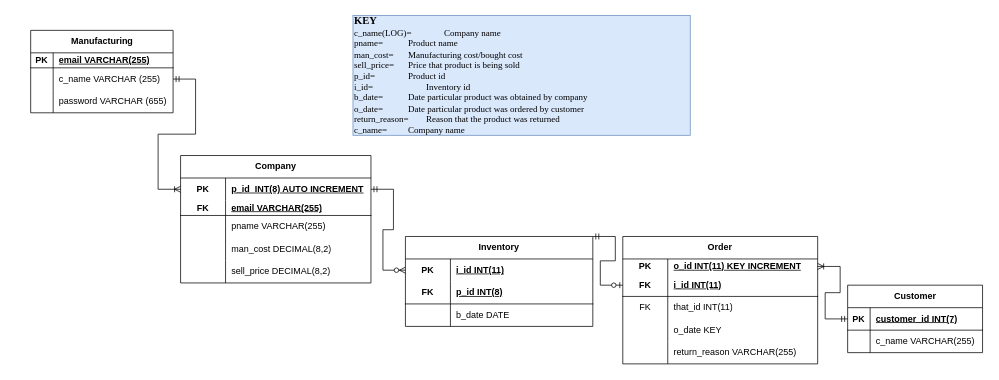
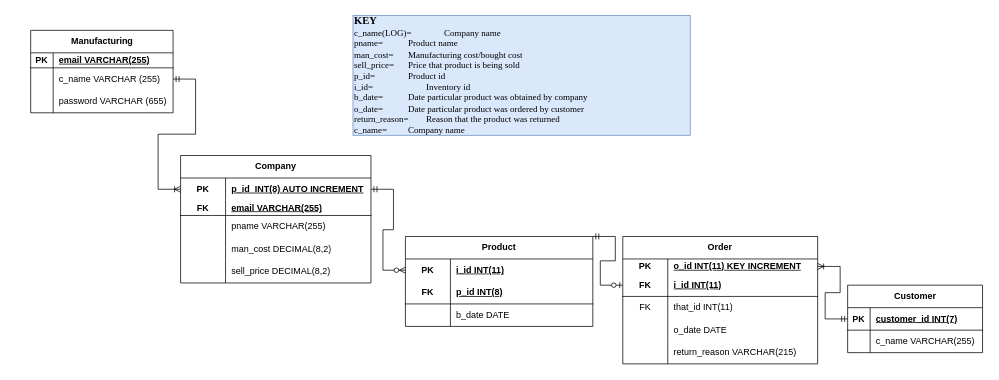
node "Inventory": label "Inventory" -> "Product"
node "o_date KEY": label "o_date KEY" -> "o_date DATE"
node "return_reason VARCHAR(255)": label "return_reason VARCHAR(255)" -> "return_reason VARCHAR(215)"
